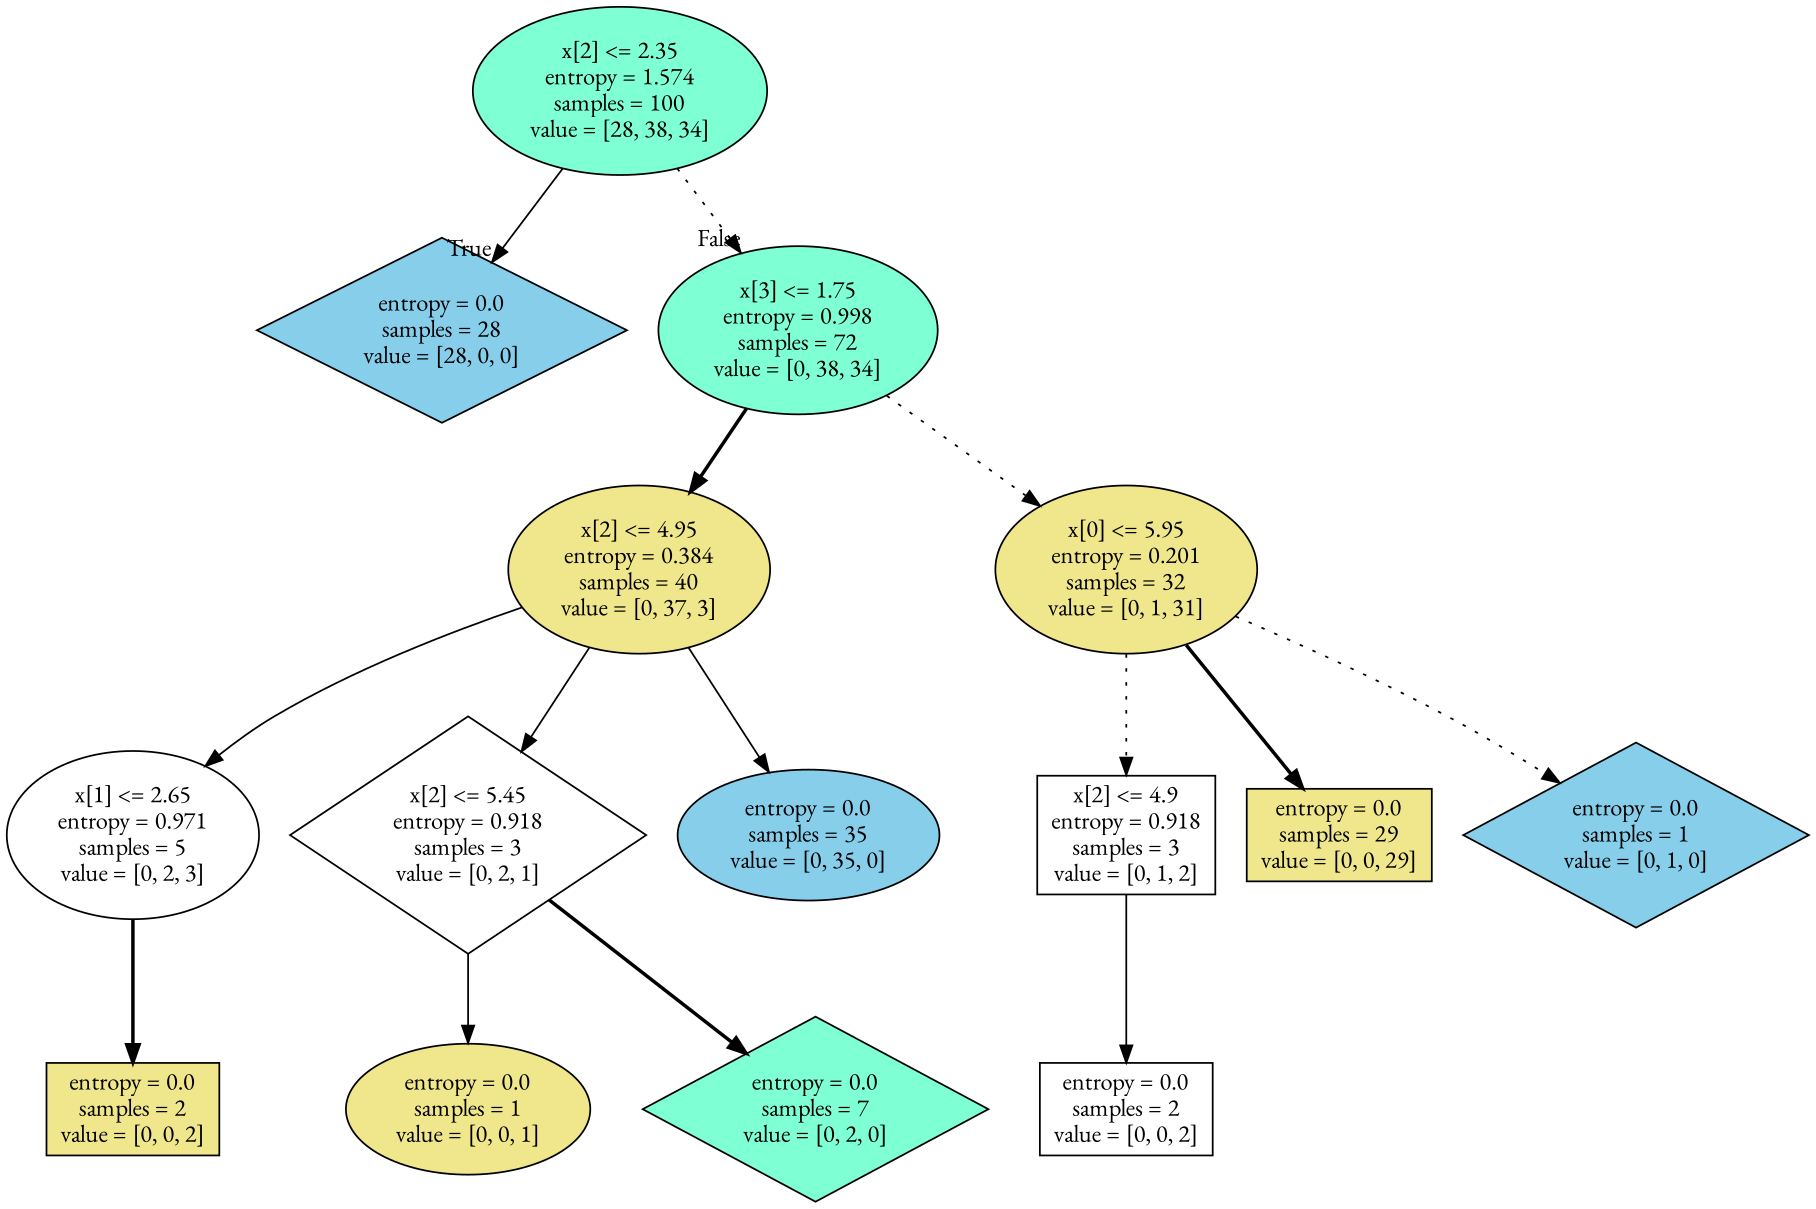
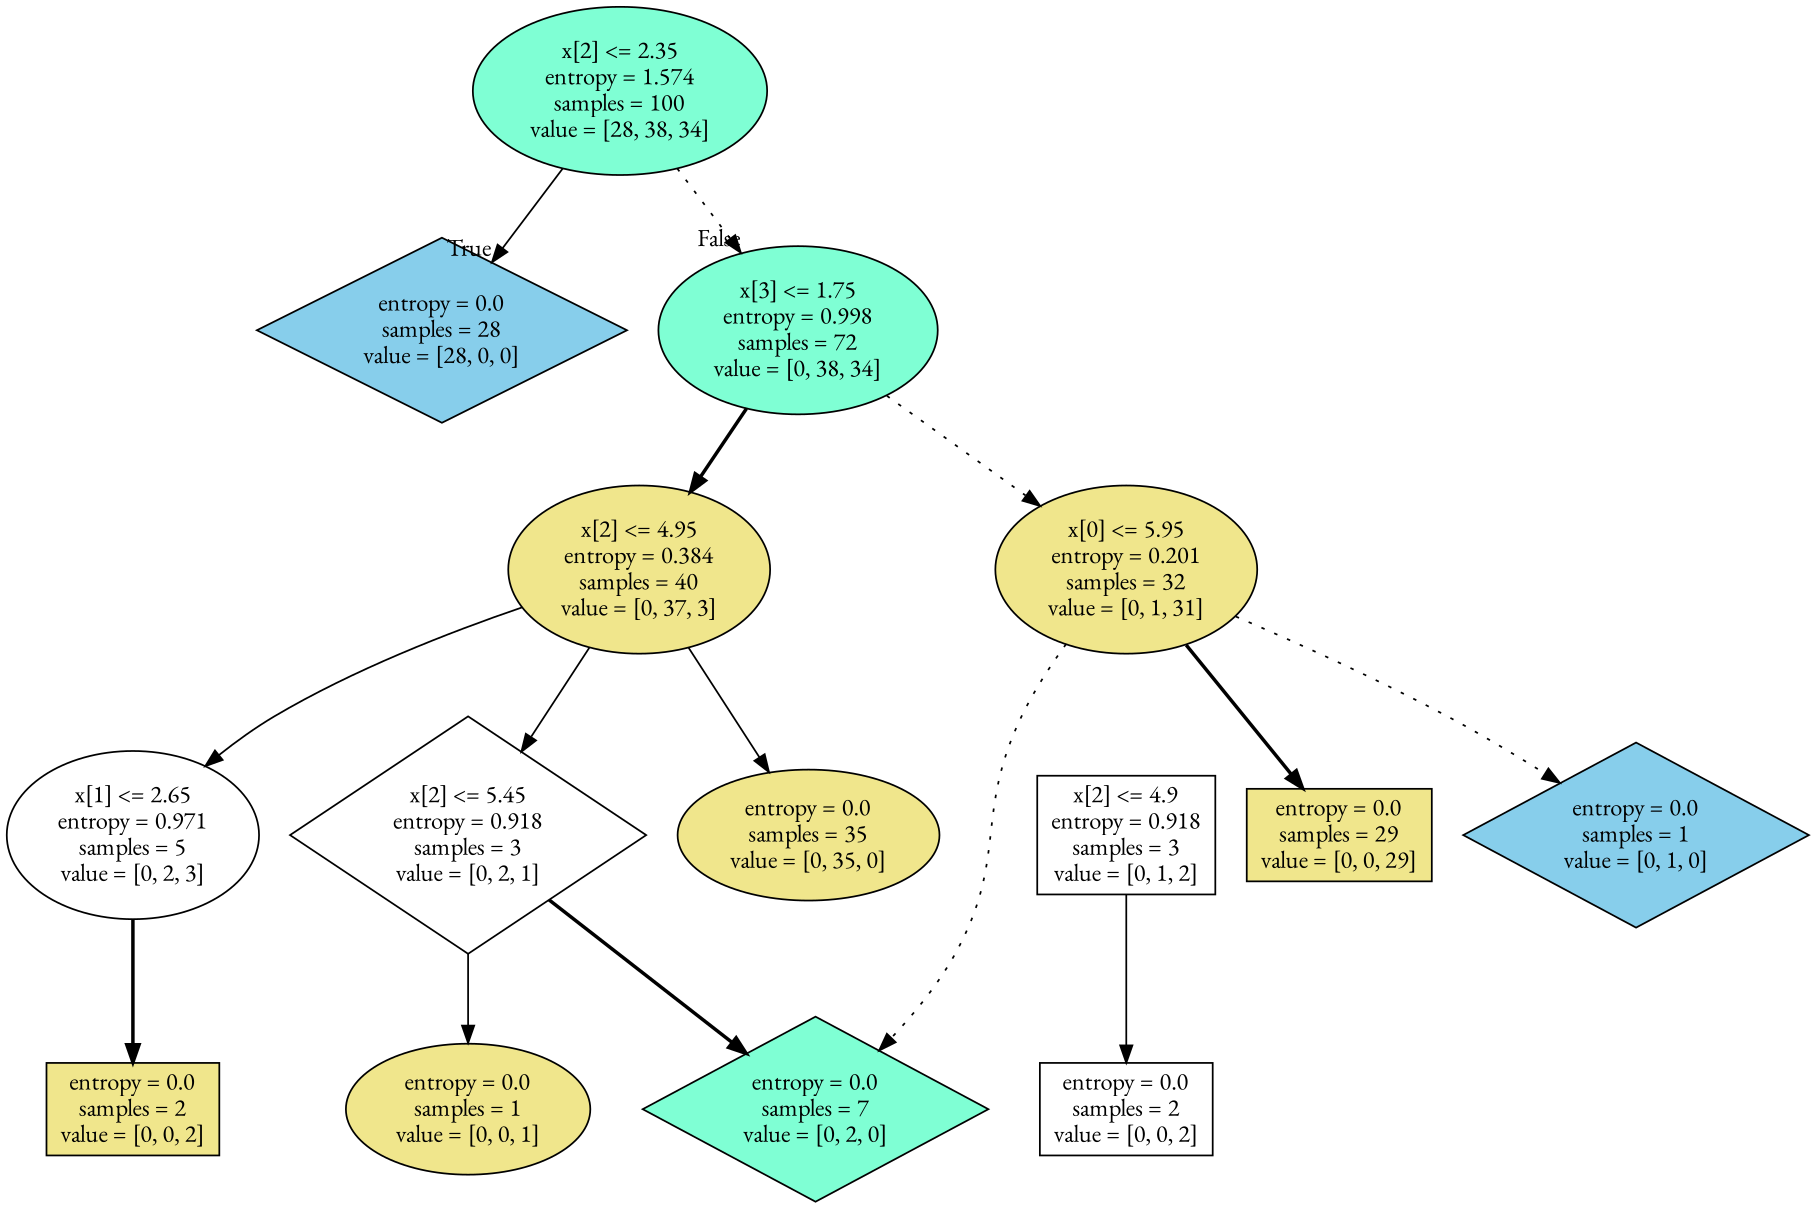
edge "x[0] <= 5.95 entropy = 0.201 samples = 32 value = [0, 1, 31]" -> "x[2] <= 4.9 entropy = 0.918 samples = 3 value = [0, 1, 2]": now "x[0] <= 5.95 entropy = 0.201 samples = 32 value = [0, 1, 31]" -> "entropy = 0.0 samples = 7 value = [0, 2, 0]"
node "entropy = 0.0 samples = 35 value = [0, 35, 0]": fillcolor skyblue -> khaki
